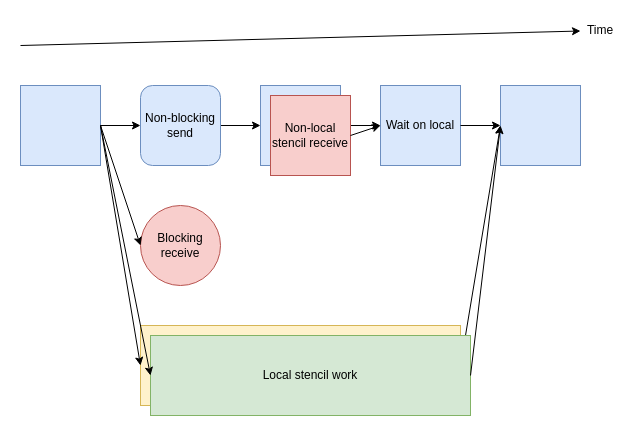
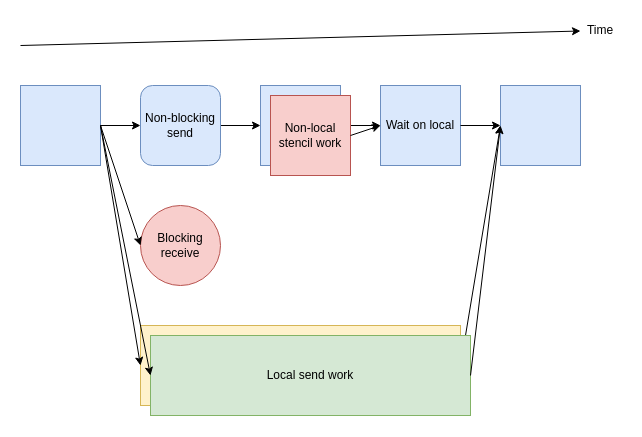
node "Non-local stencil receive": label "Non-local stencil receive" -> "Non-local stencil work"
node "Local stencil work": label "Local stencil work" -> "Local send work"
